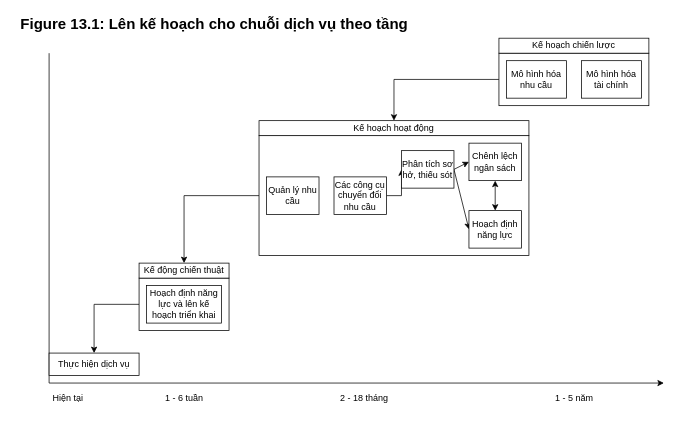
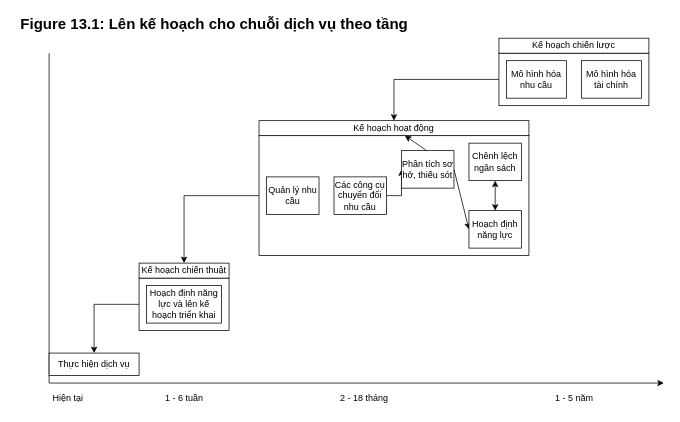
edge "Phân tích sơ hở, thiếu sót" -> "Chênh lệch ngân sách": now "Phân tích sơ hở, thiếu sót" -> "Kế hoạch hoạt động"
node "Kế động chiến thuật": label "Kế động chiến thuật" -> "Kế hoạch chiến thuật"
